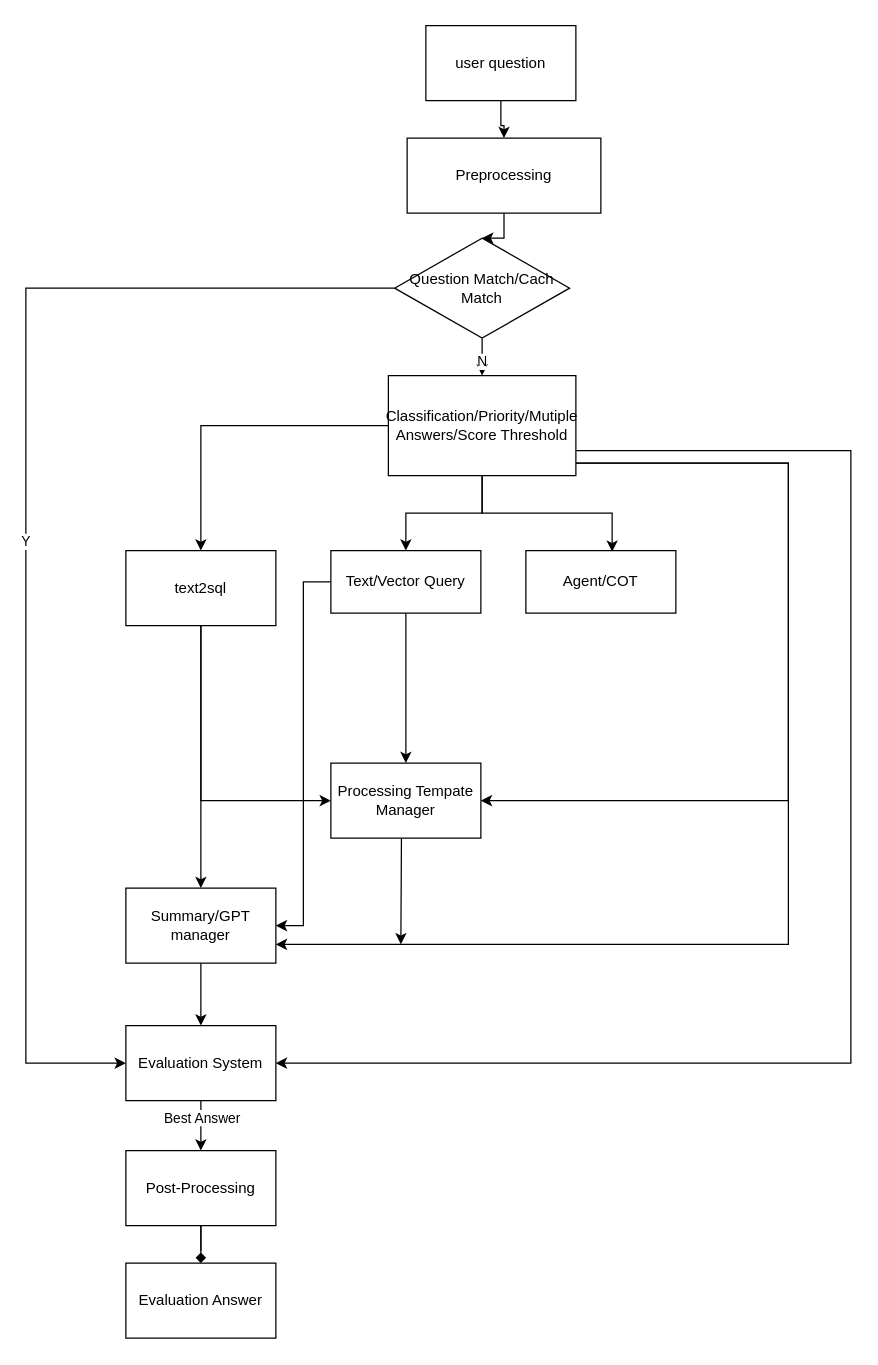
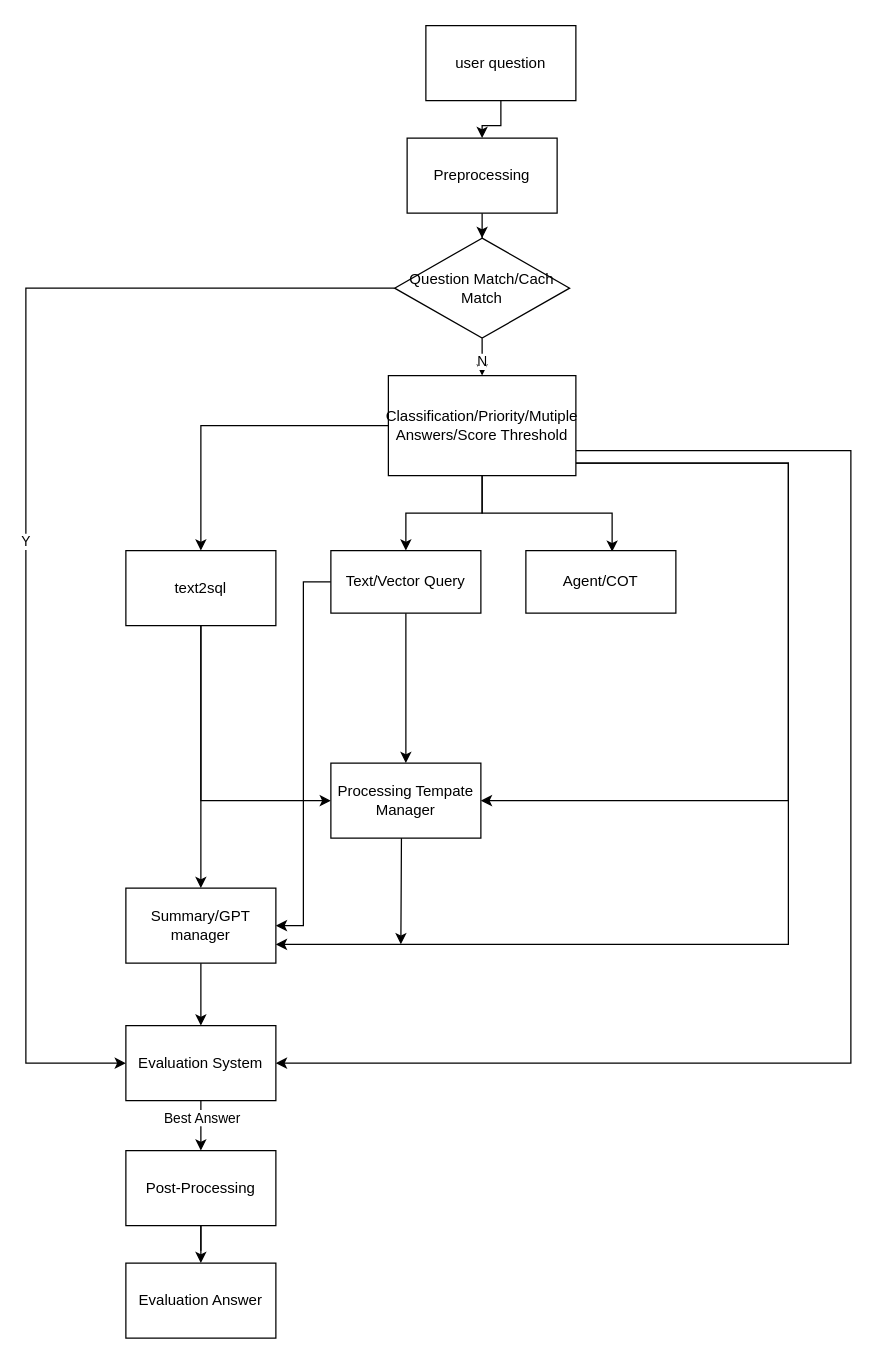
node "Preprocessing": size 194x75 -> 150x75
edge "Post-Processing" -> "Evaluation Answer": arrowhead diamond -> classic
